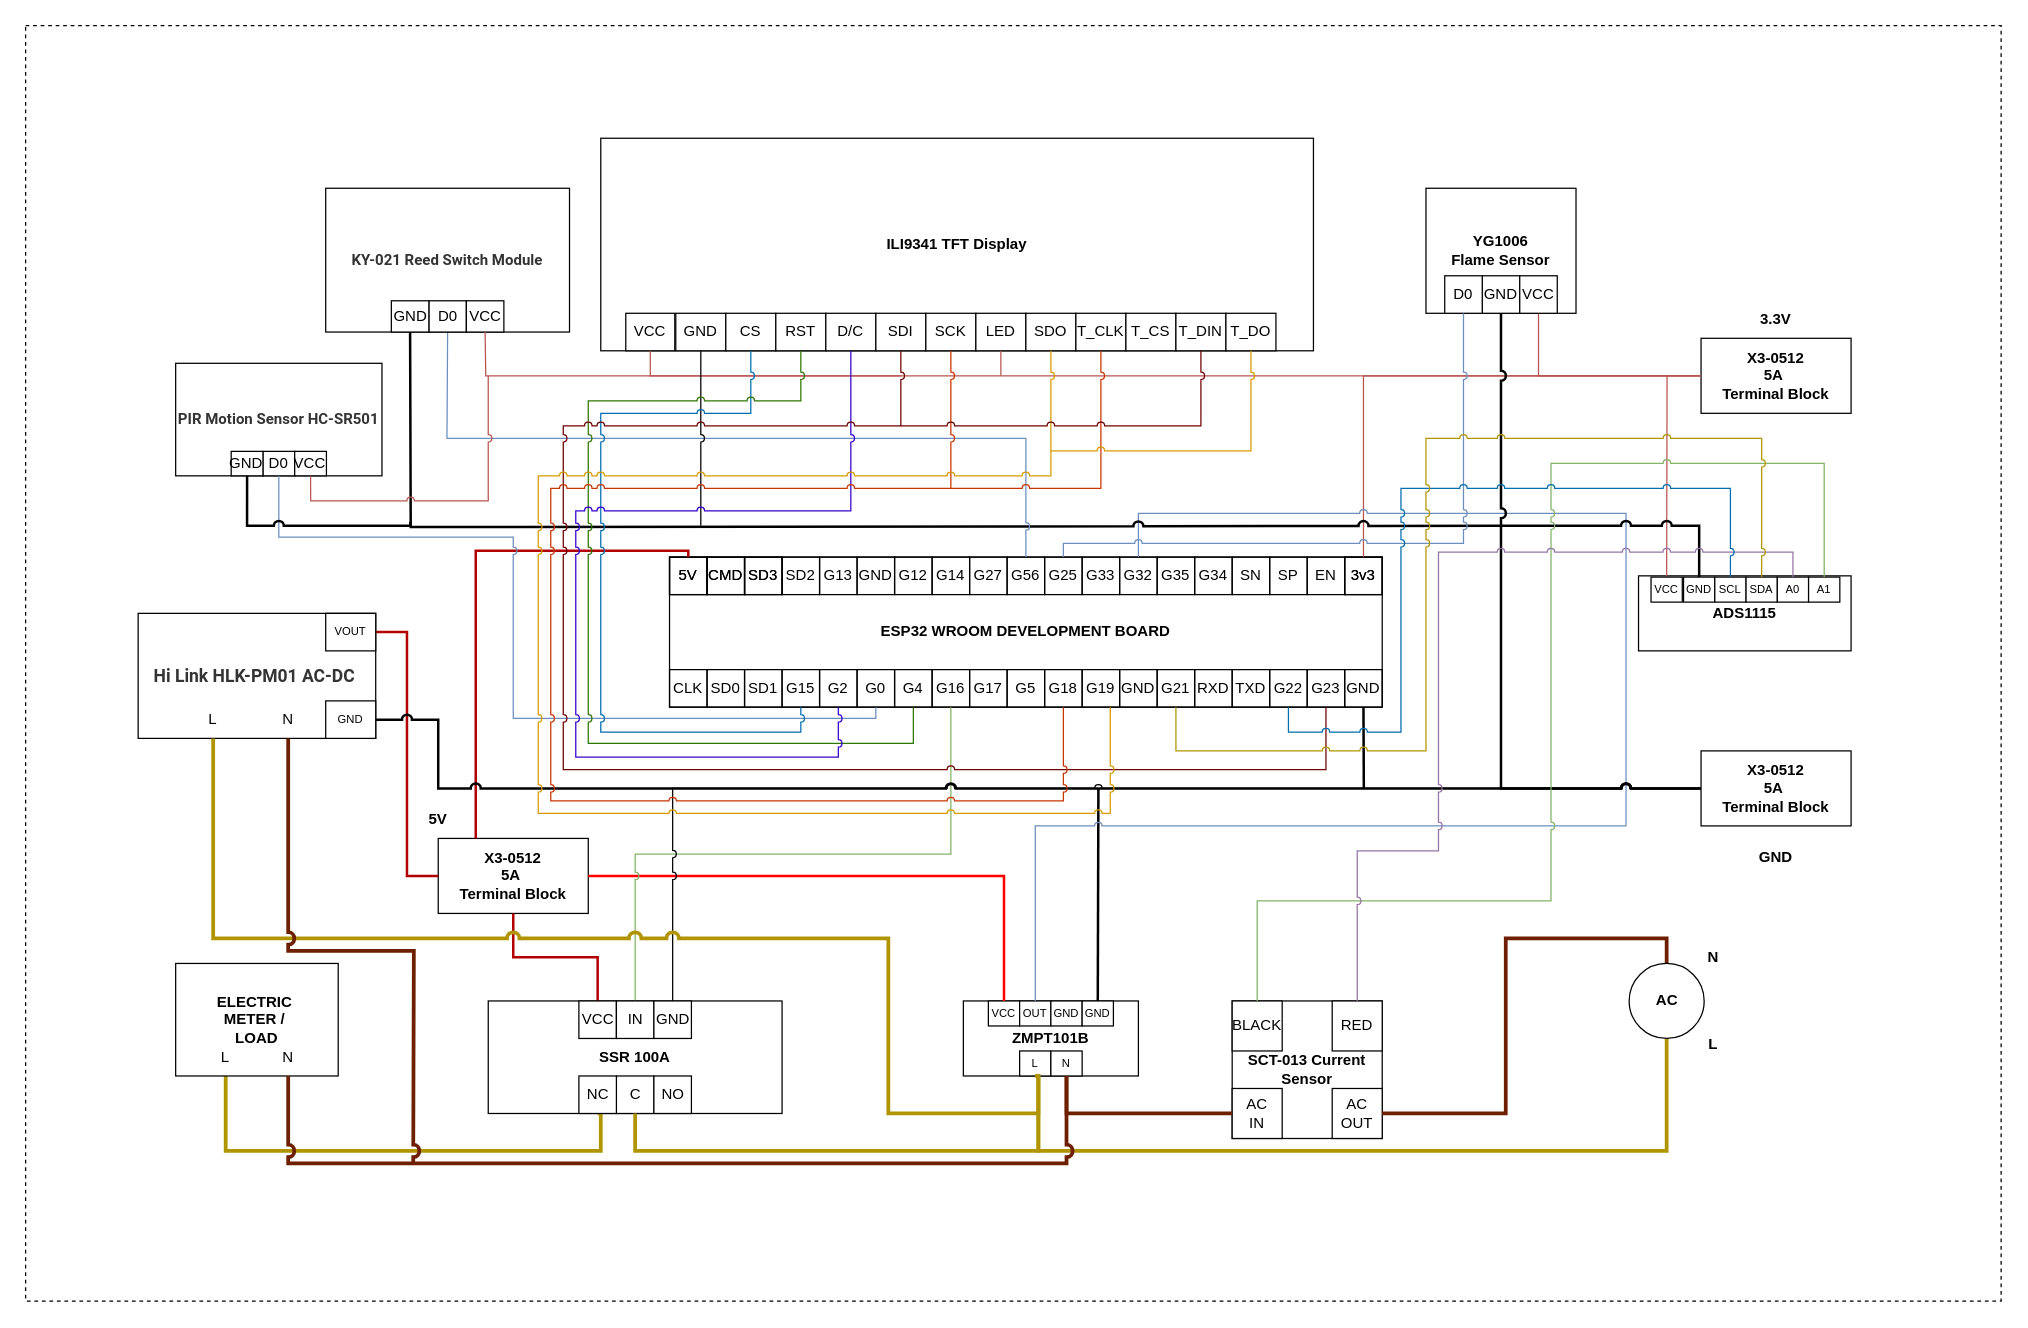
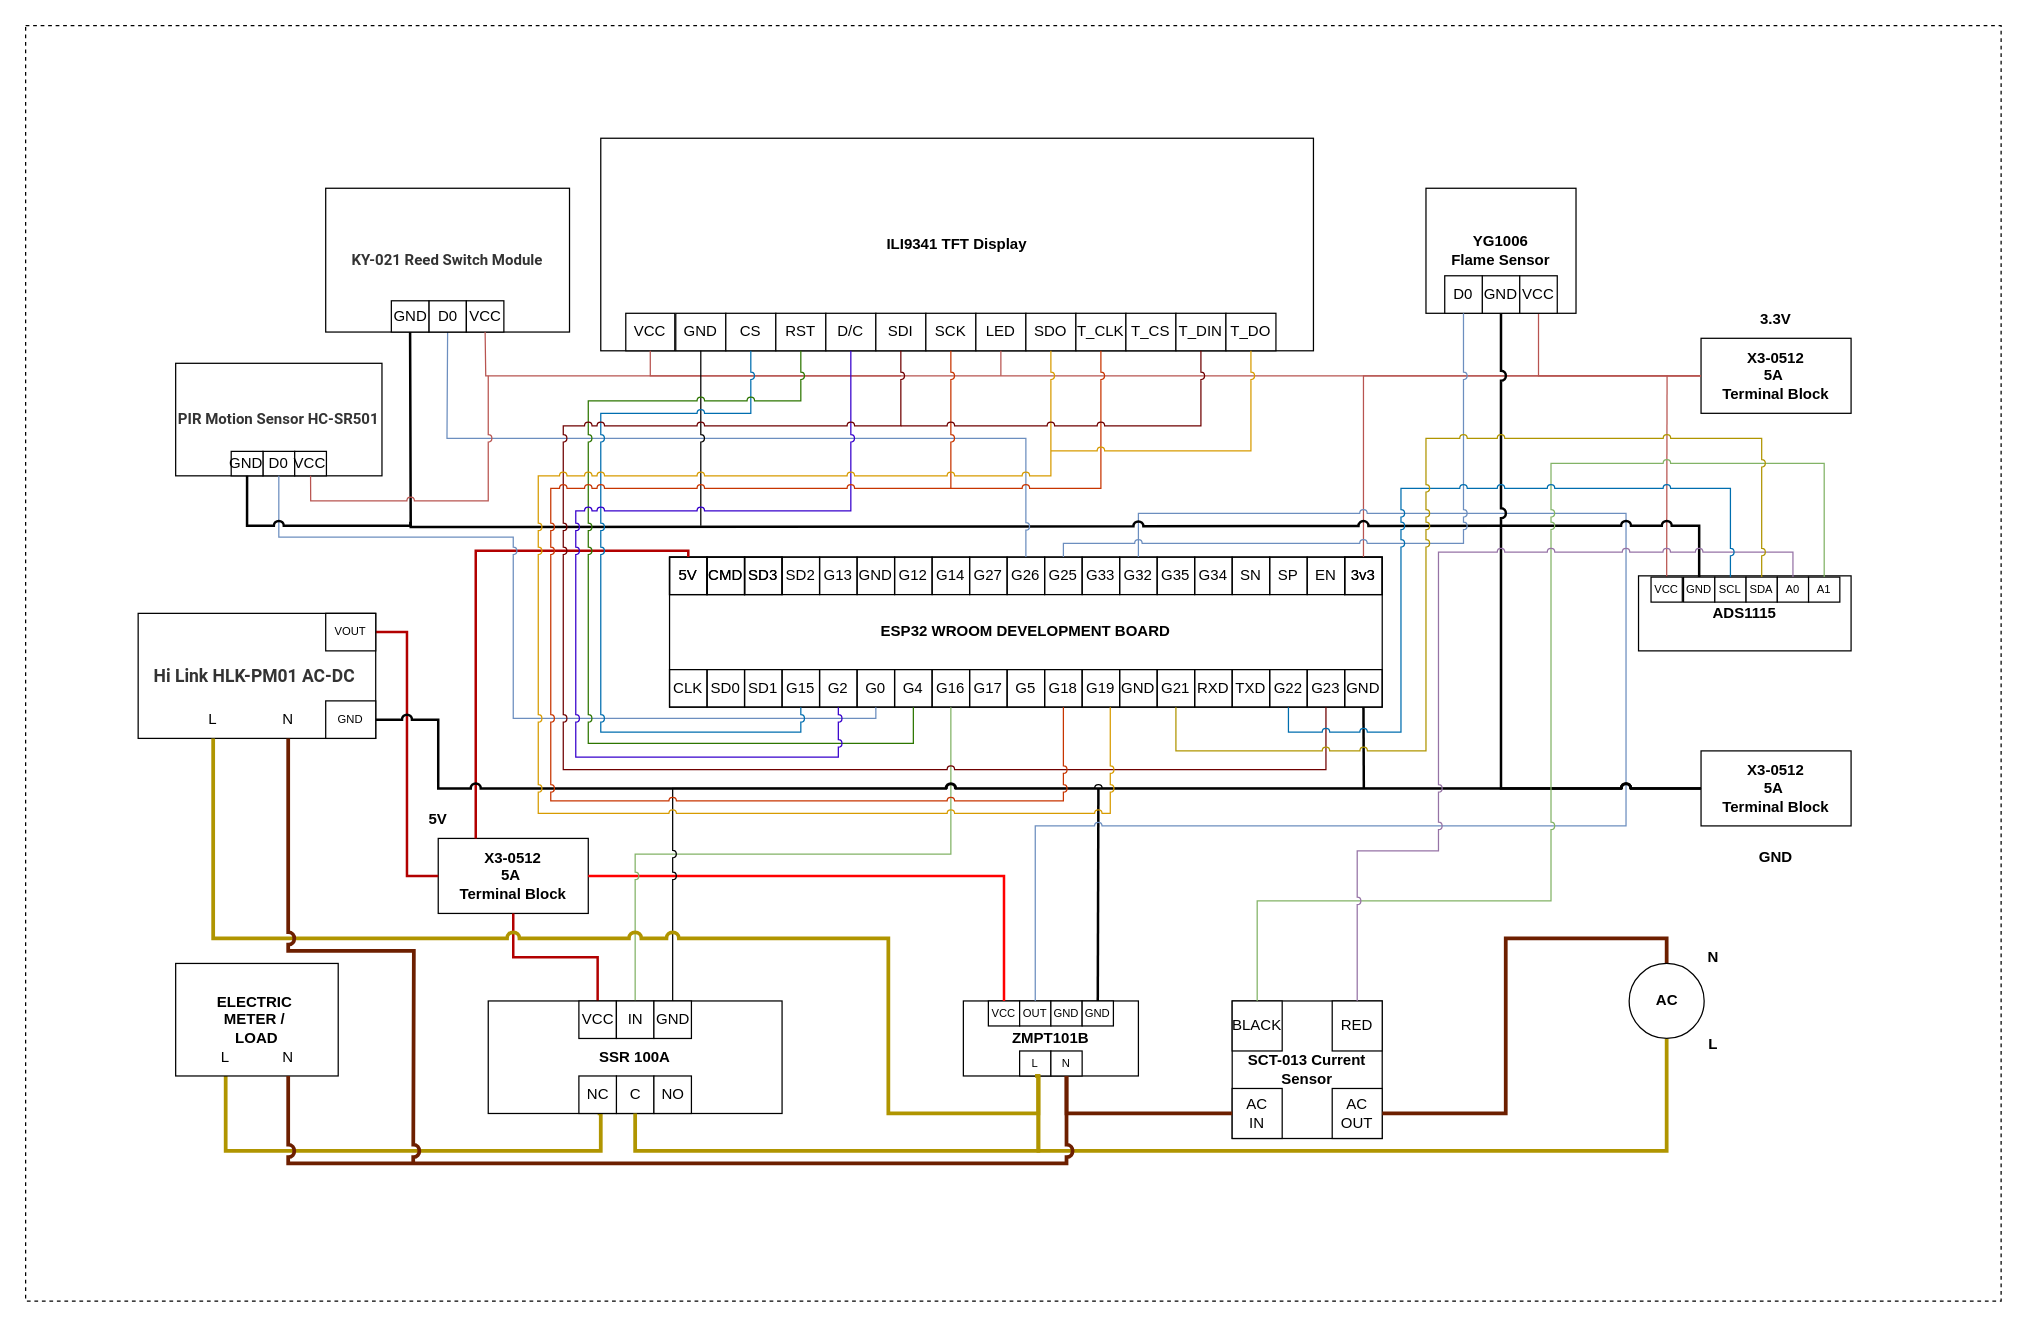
node "G56": label "G56" -> "G26"
